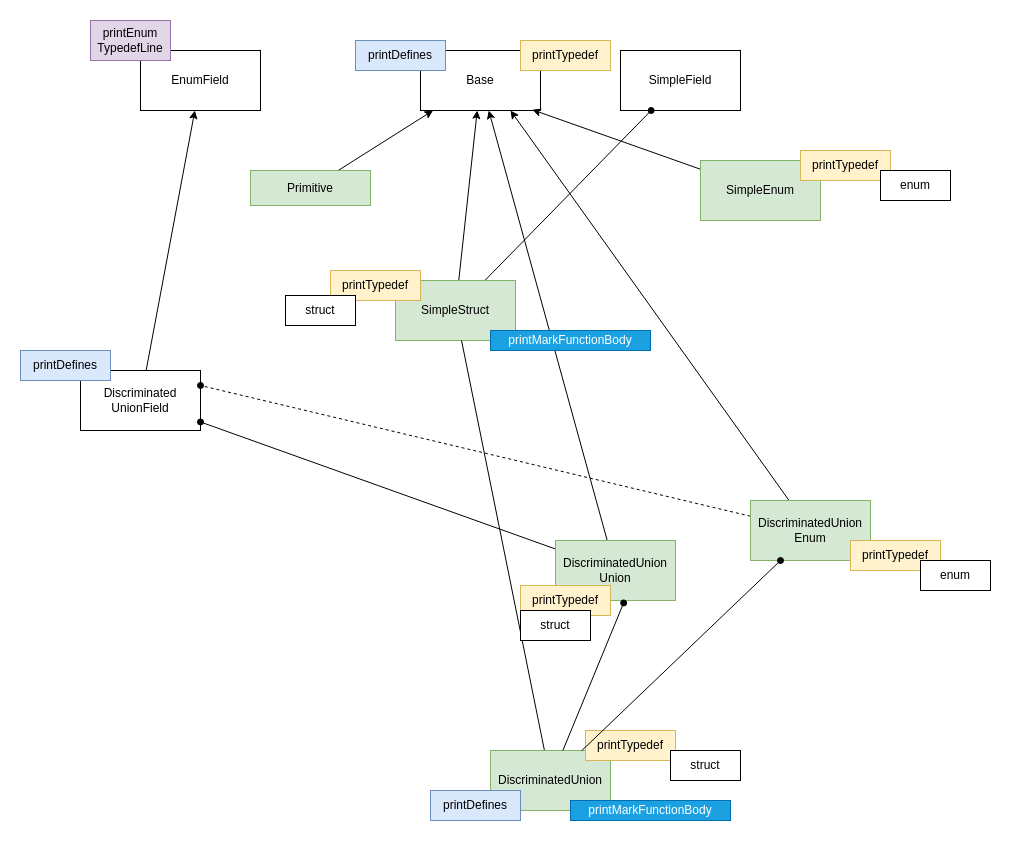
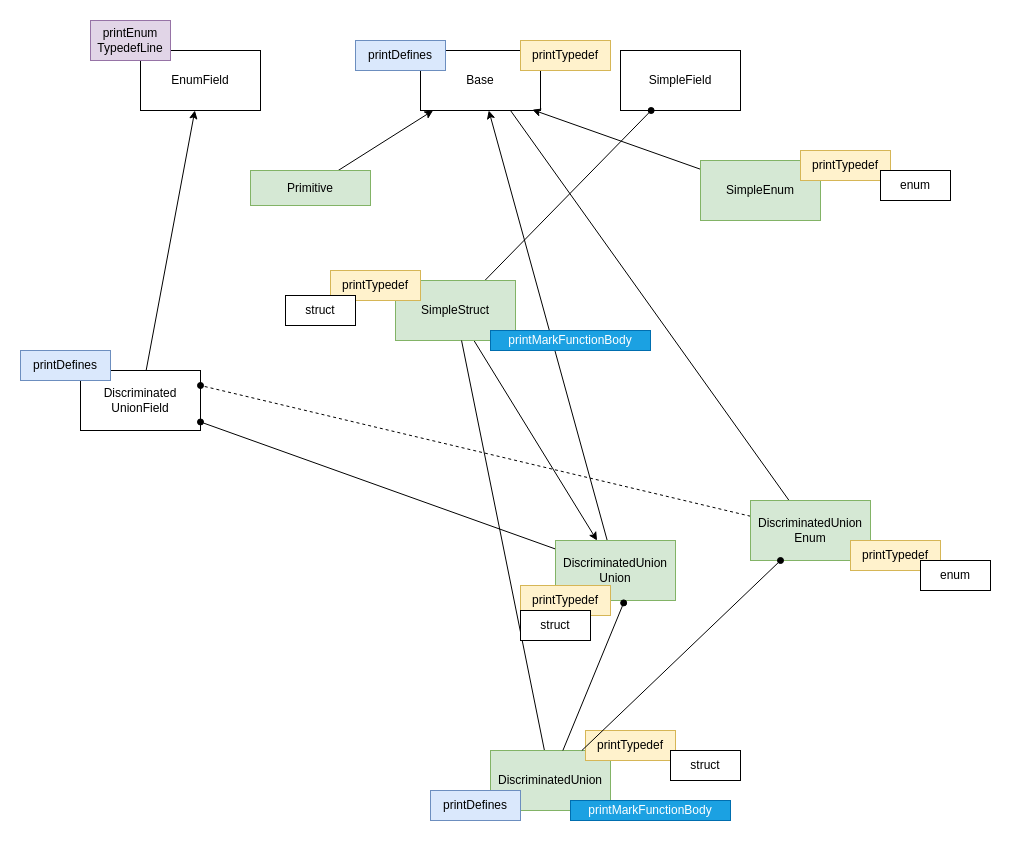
edge "DiscriminatedUnion Enum" -> "Base": arrowhead classic -> none
edge "SimpleStruct" -> "Base": now "SimpleStruct" -> "DiscriminatedUnion Union"
